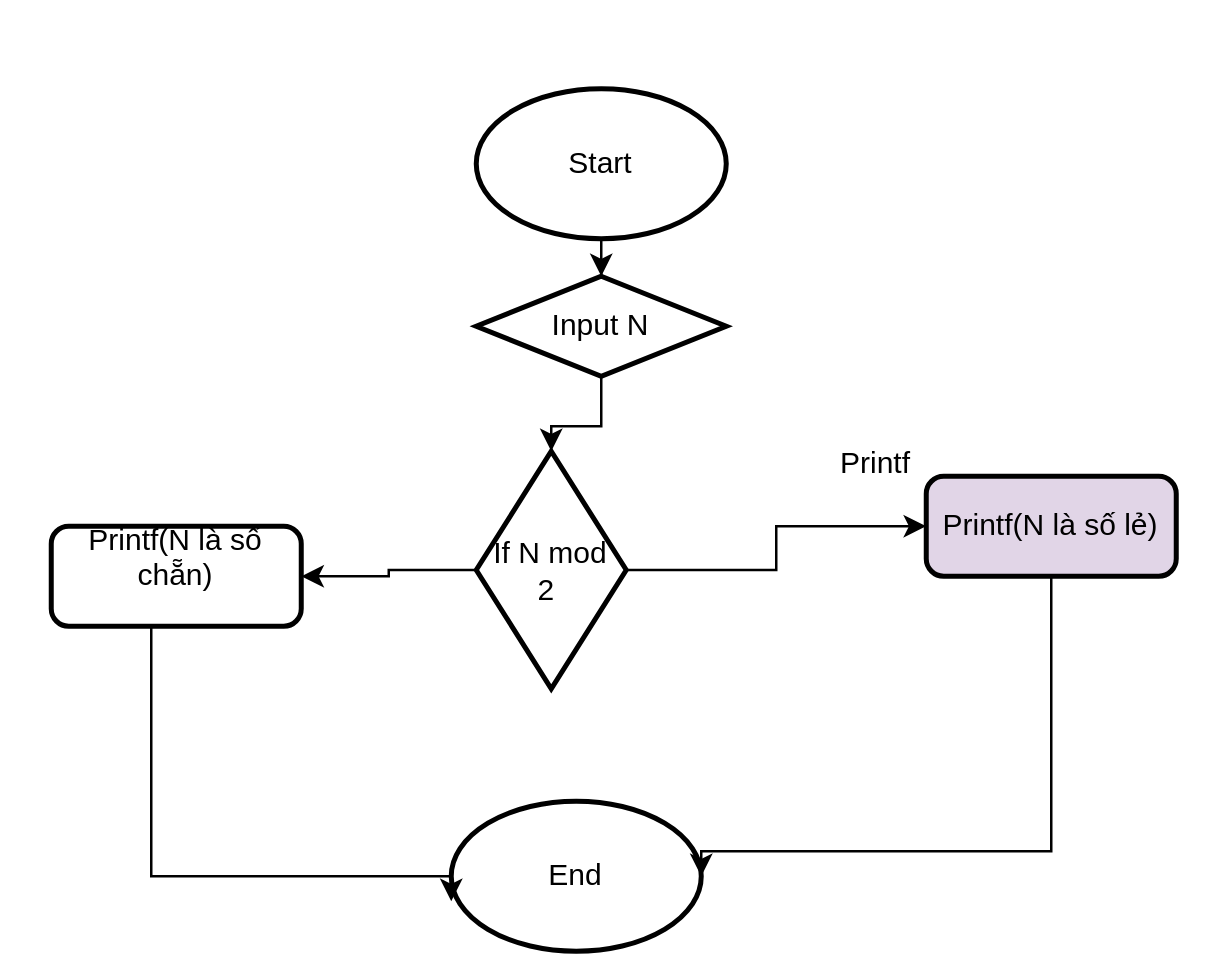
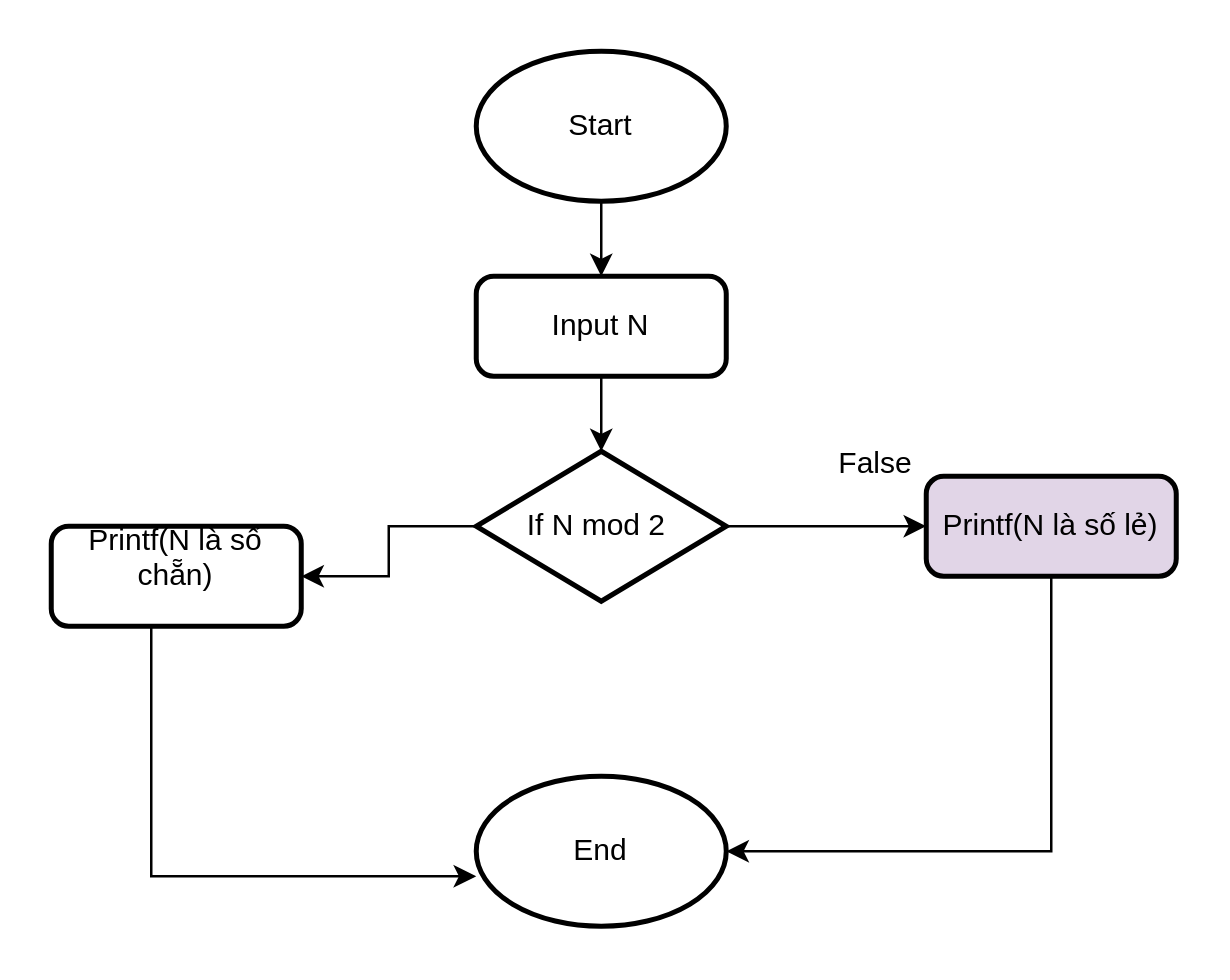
node "Start": moved (601, 164) -> (601, 126)
node "Input N": shape diamond -> rounded rectangle
node "Printf": label "Printf" -> "False"
node "If N mod 2": size 150x238 -> 250x150
node "End": moved (576, 876) -> (601, 851)
